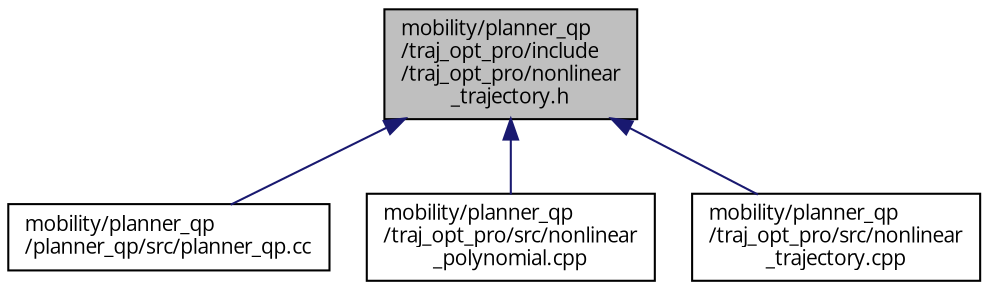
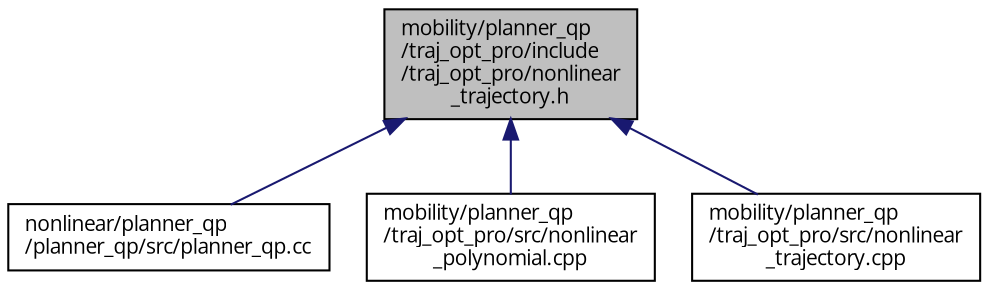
node "mobility/planner_qp /planner_qp/src/planner_qp.cc": label "mobility/planner_qp /planner_qp/src/planner_qp.cc" -> "nonlinear/planner_qp /planner_qp/src/planner_qp.cc"
